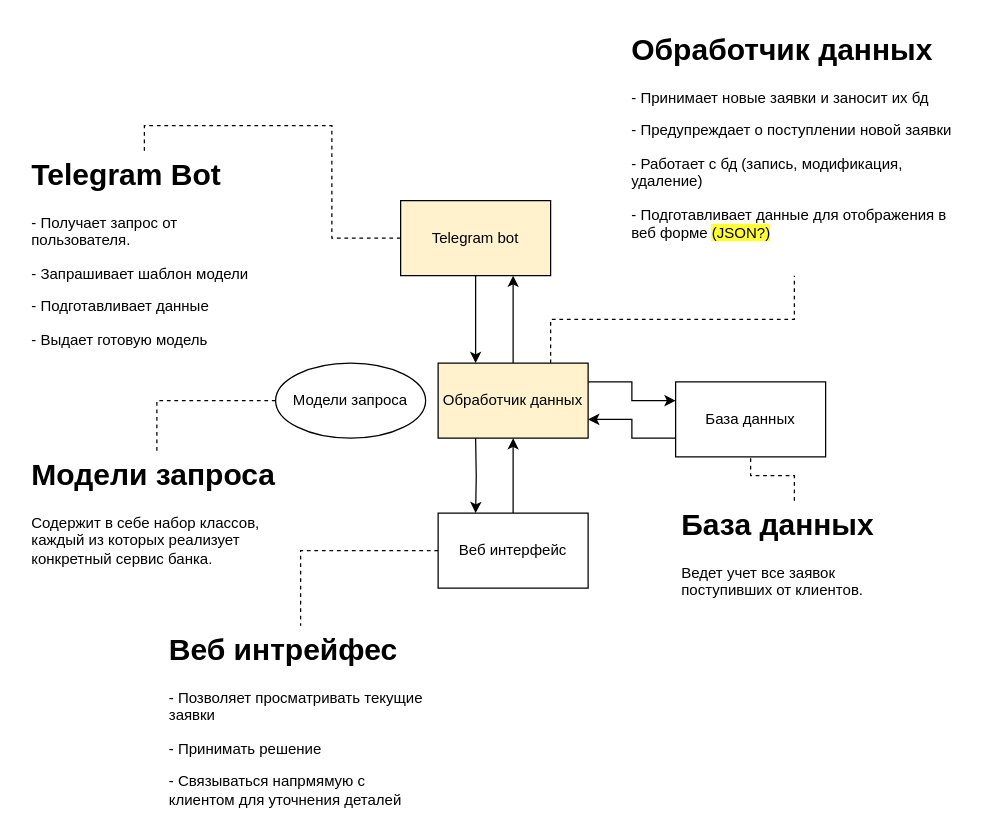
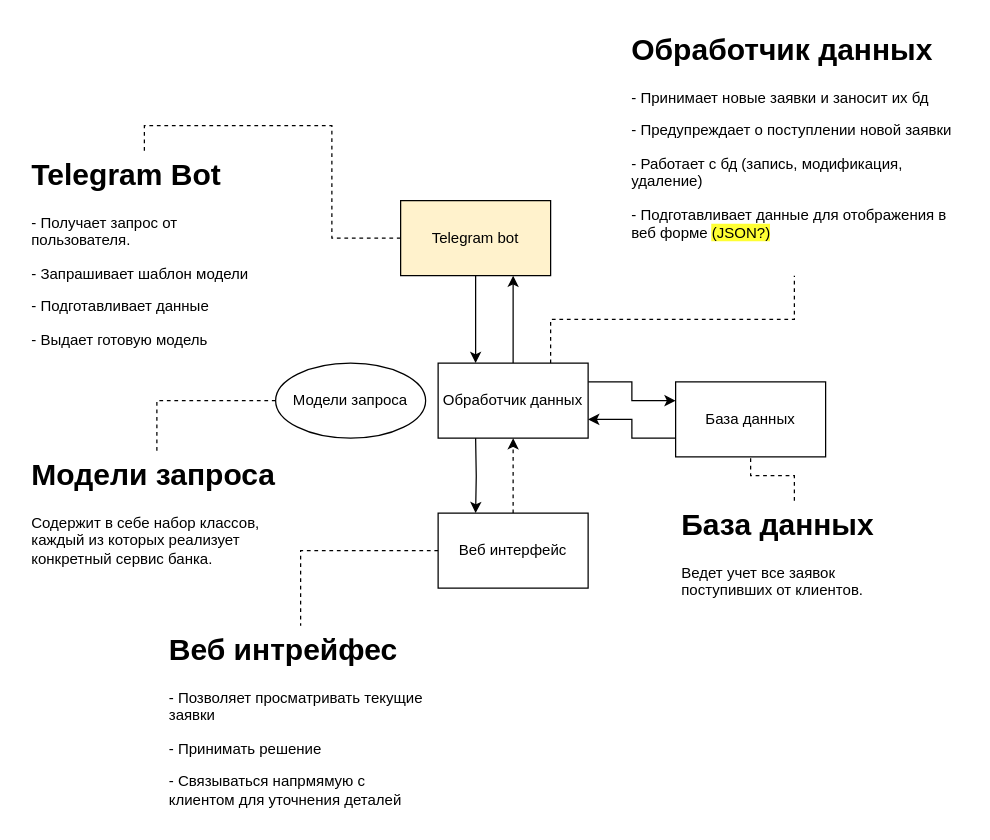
node "Обработчик данных": fillcolor #fff2cc -> #ffffff
edge "Веб интерфейс" -> "Обработчик данных": style solid -> dashed
